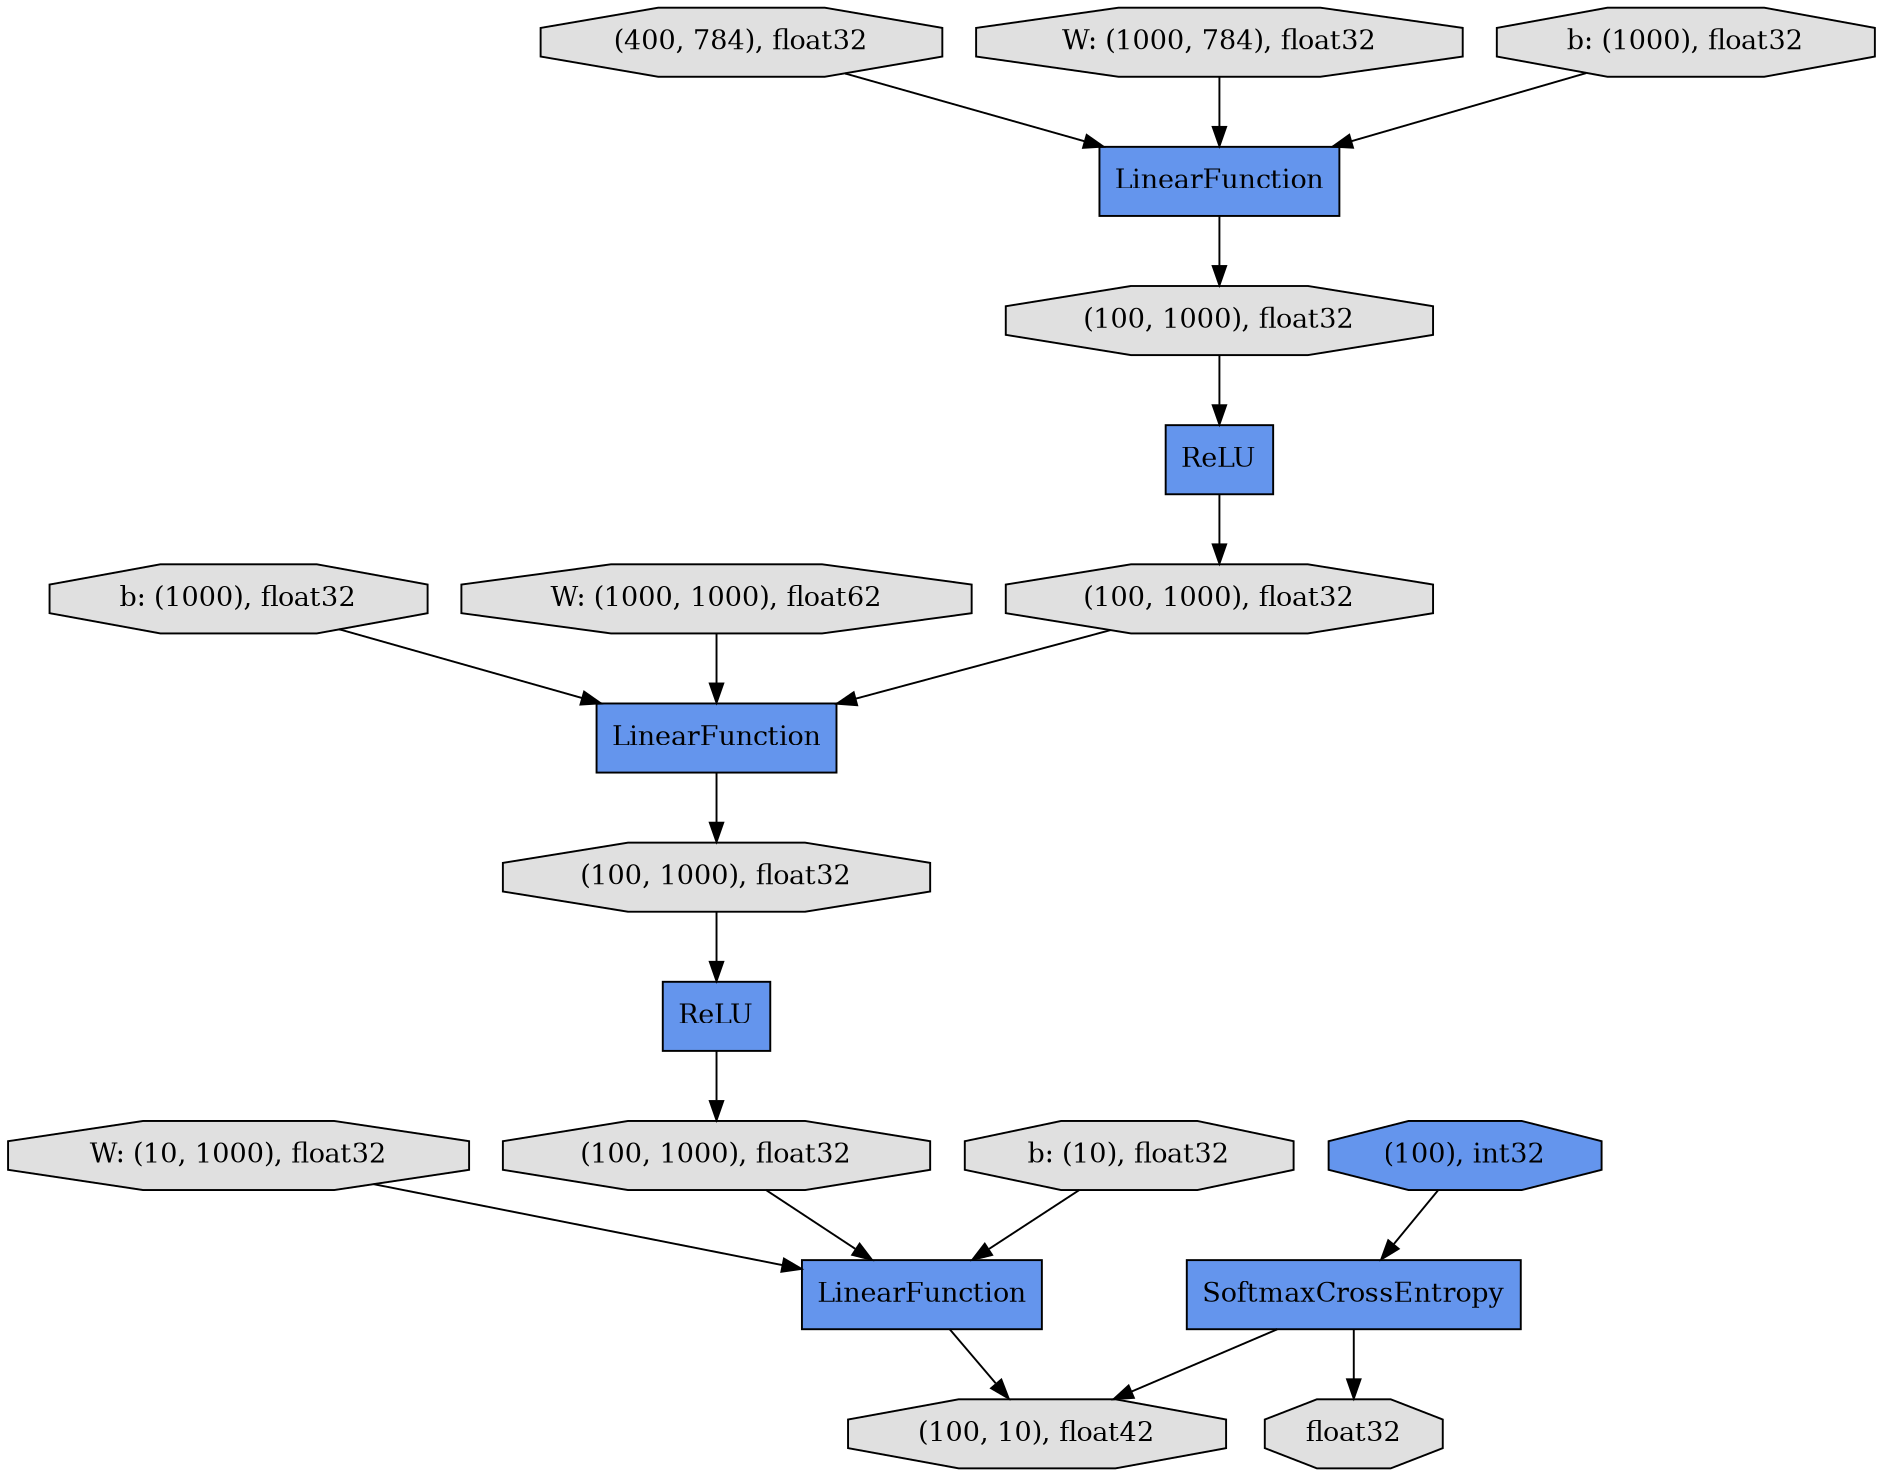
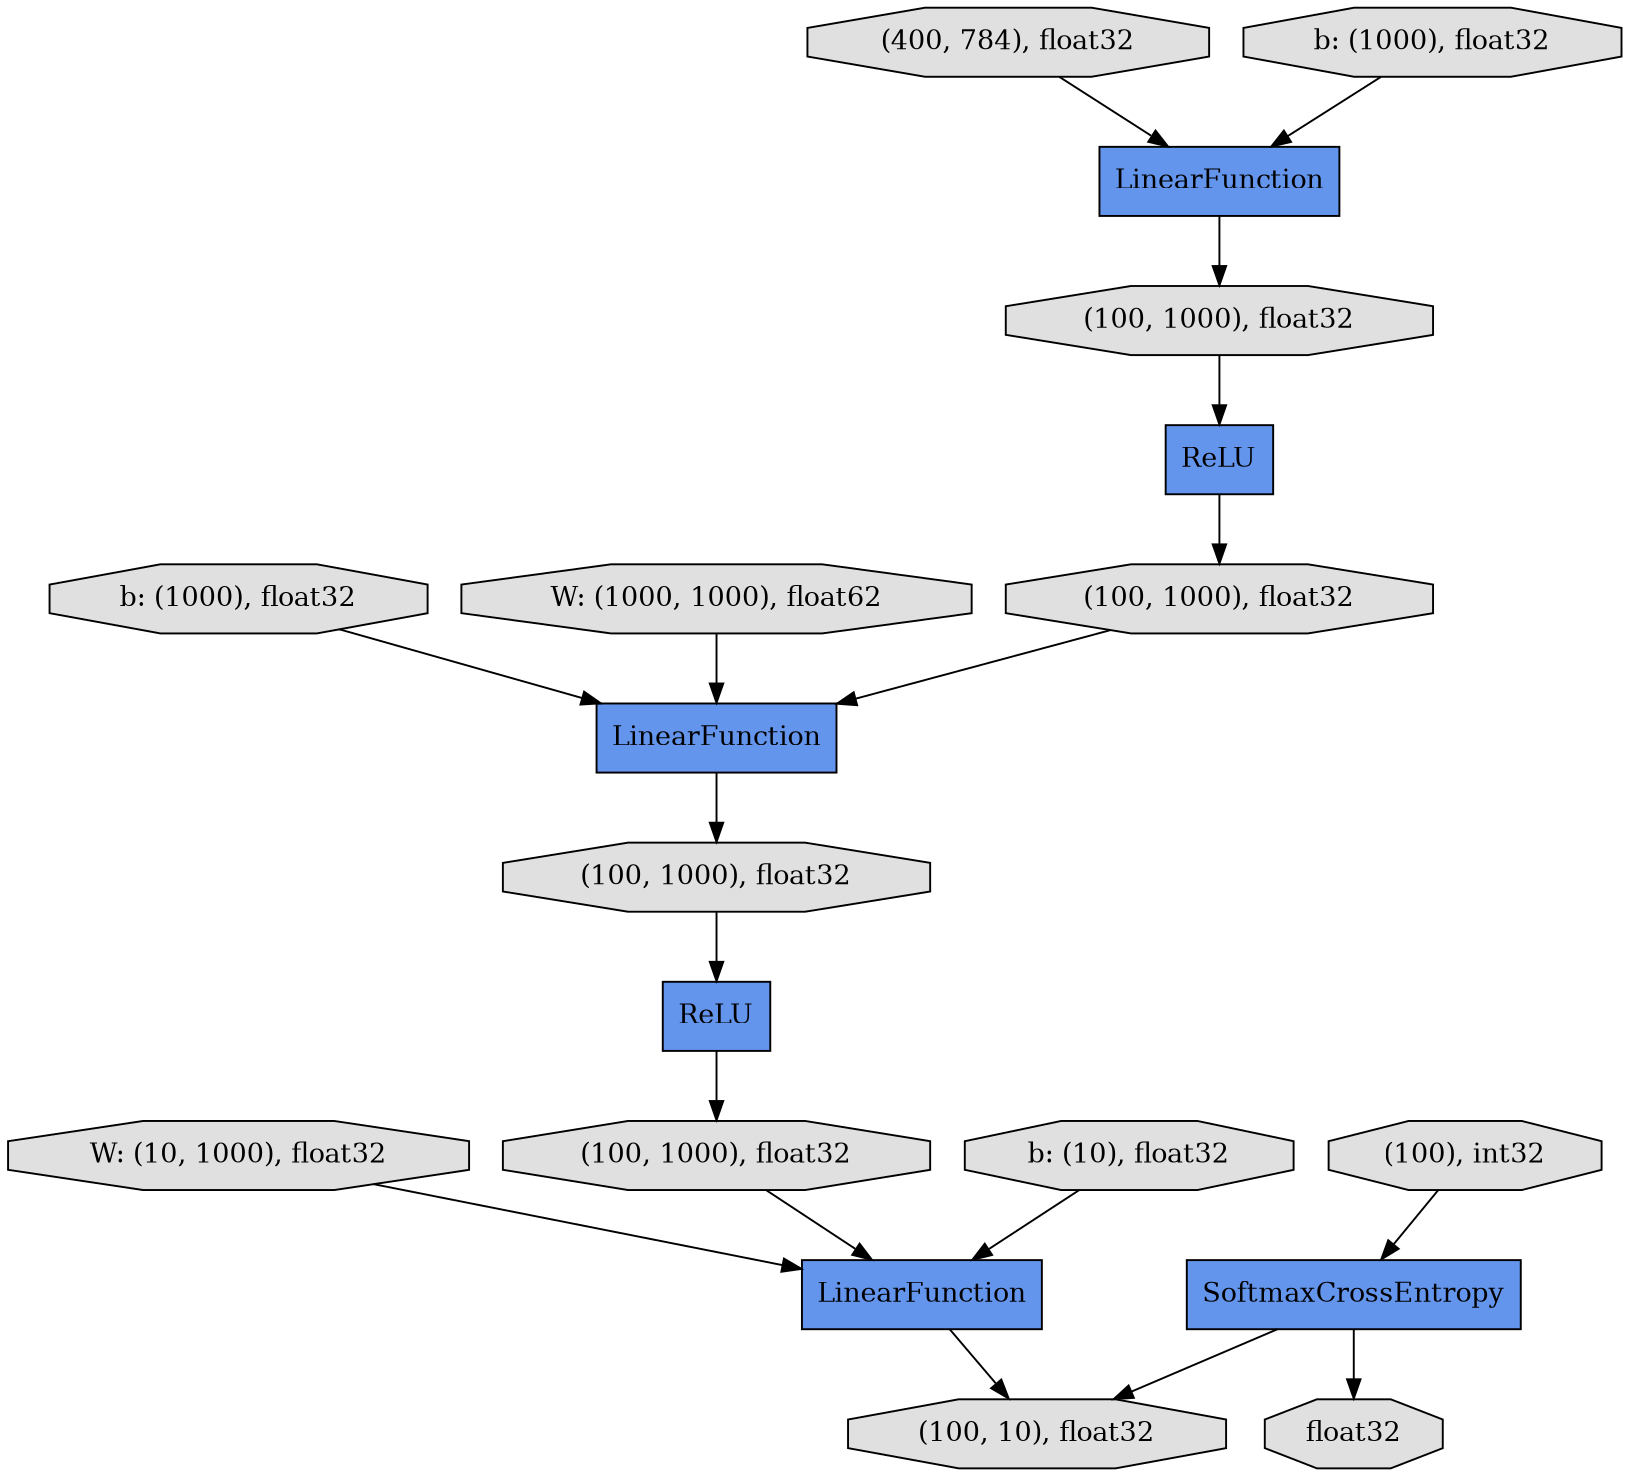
node "W: (1000, 784), float32": removed
node "(100), int32": fillcolor #6495ed -> #e0e0e0
node "(100, 10), float42": label "(100, 10), float42" -> "(100, 10), float32"
